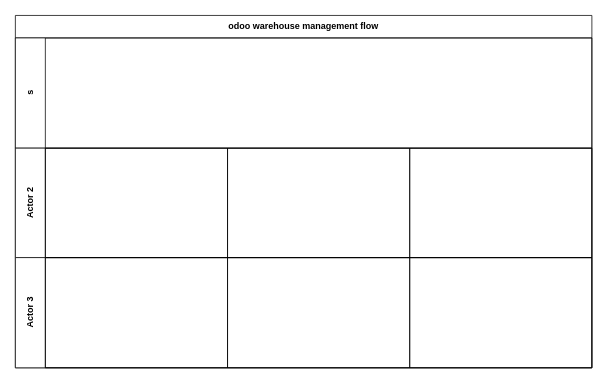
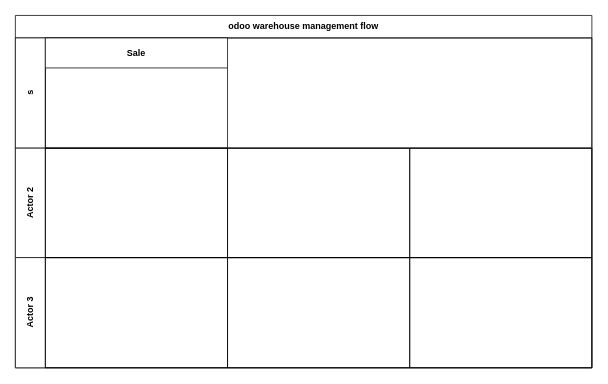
node "Sale": added
